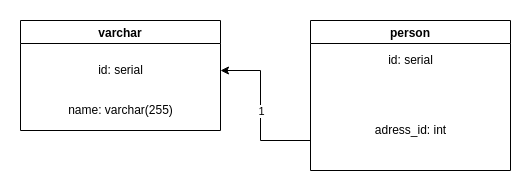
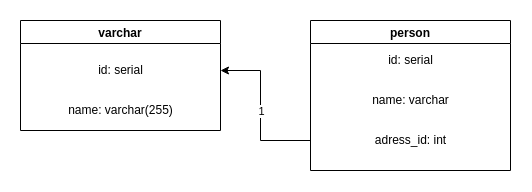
node "name: varchar": added
node "adress_id: int": moved (411, 131) -> (411, 141)
